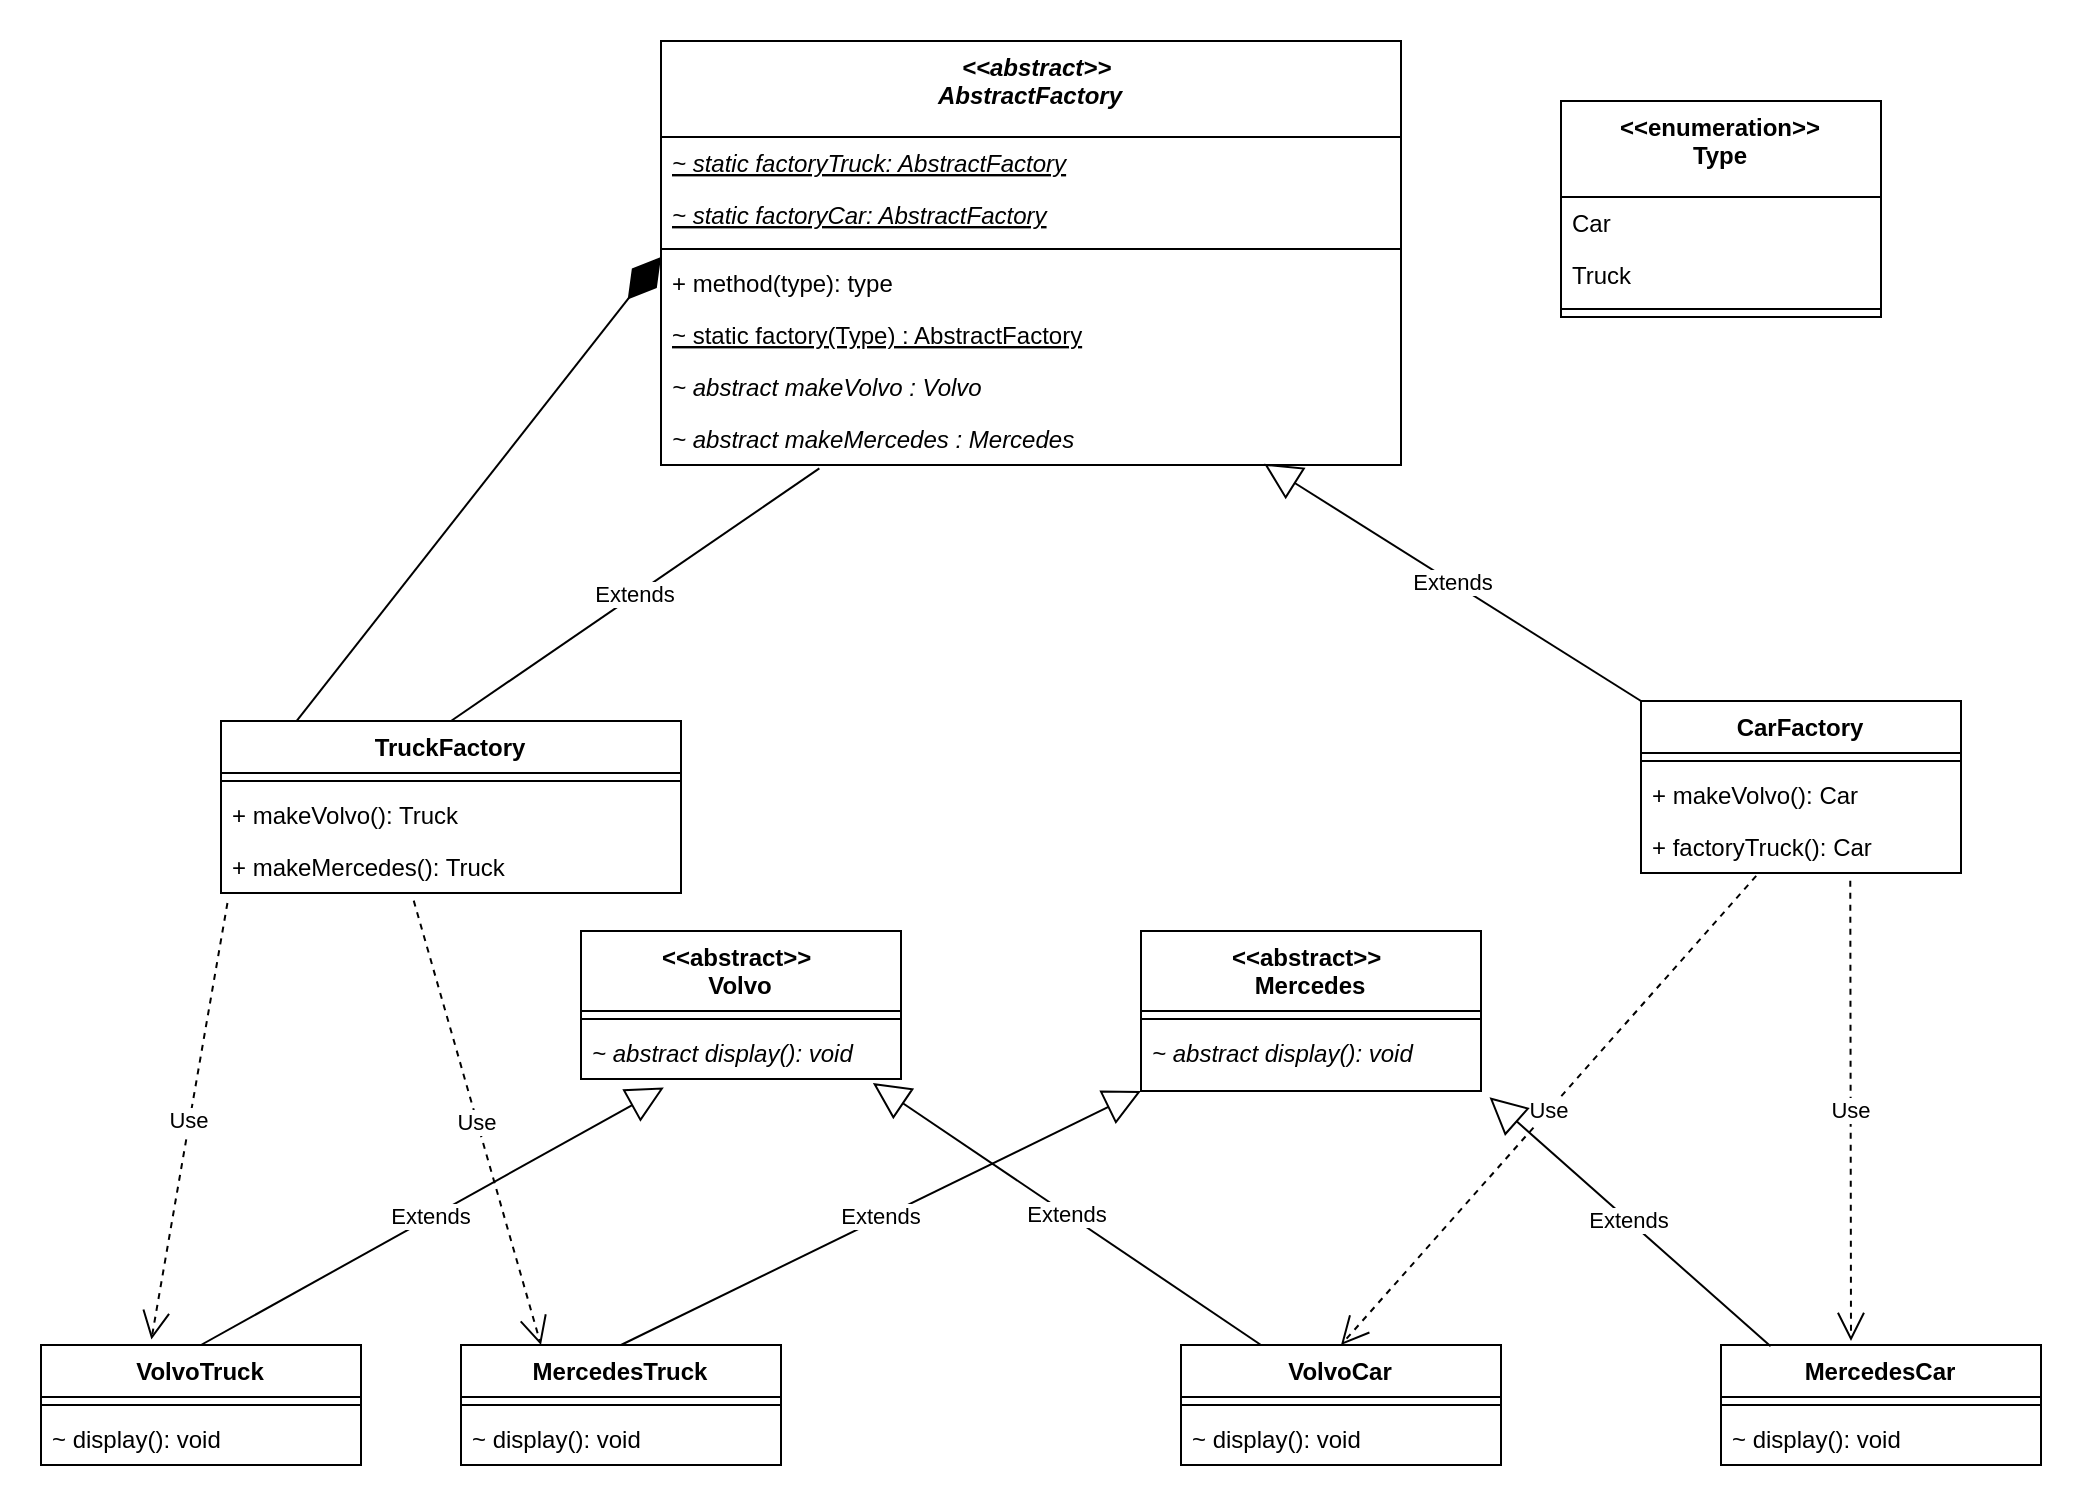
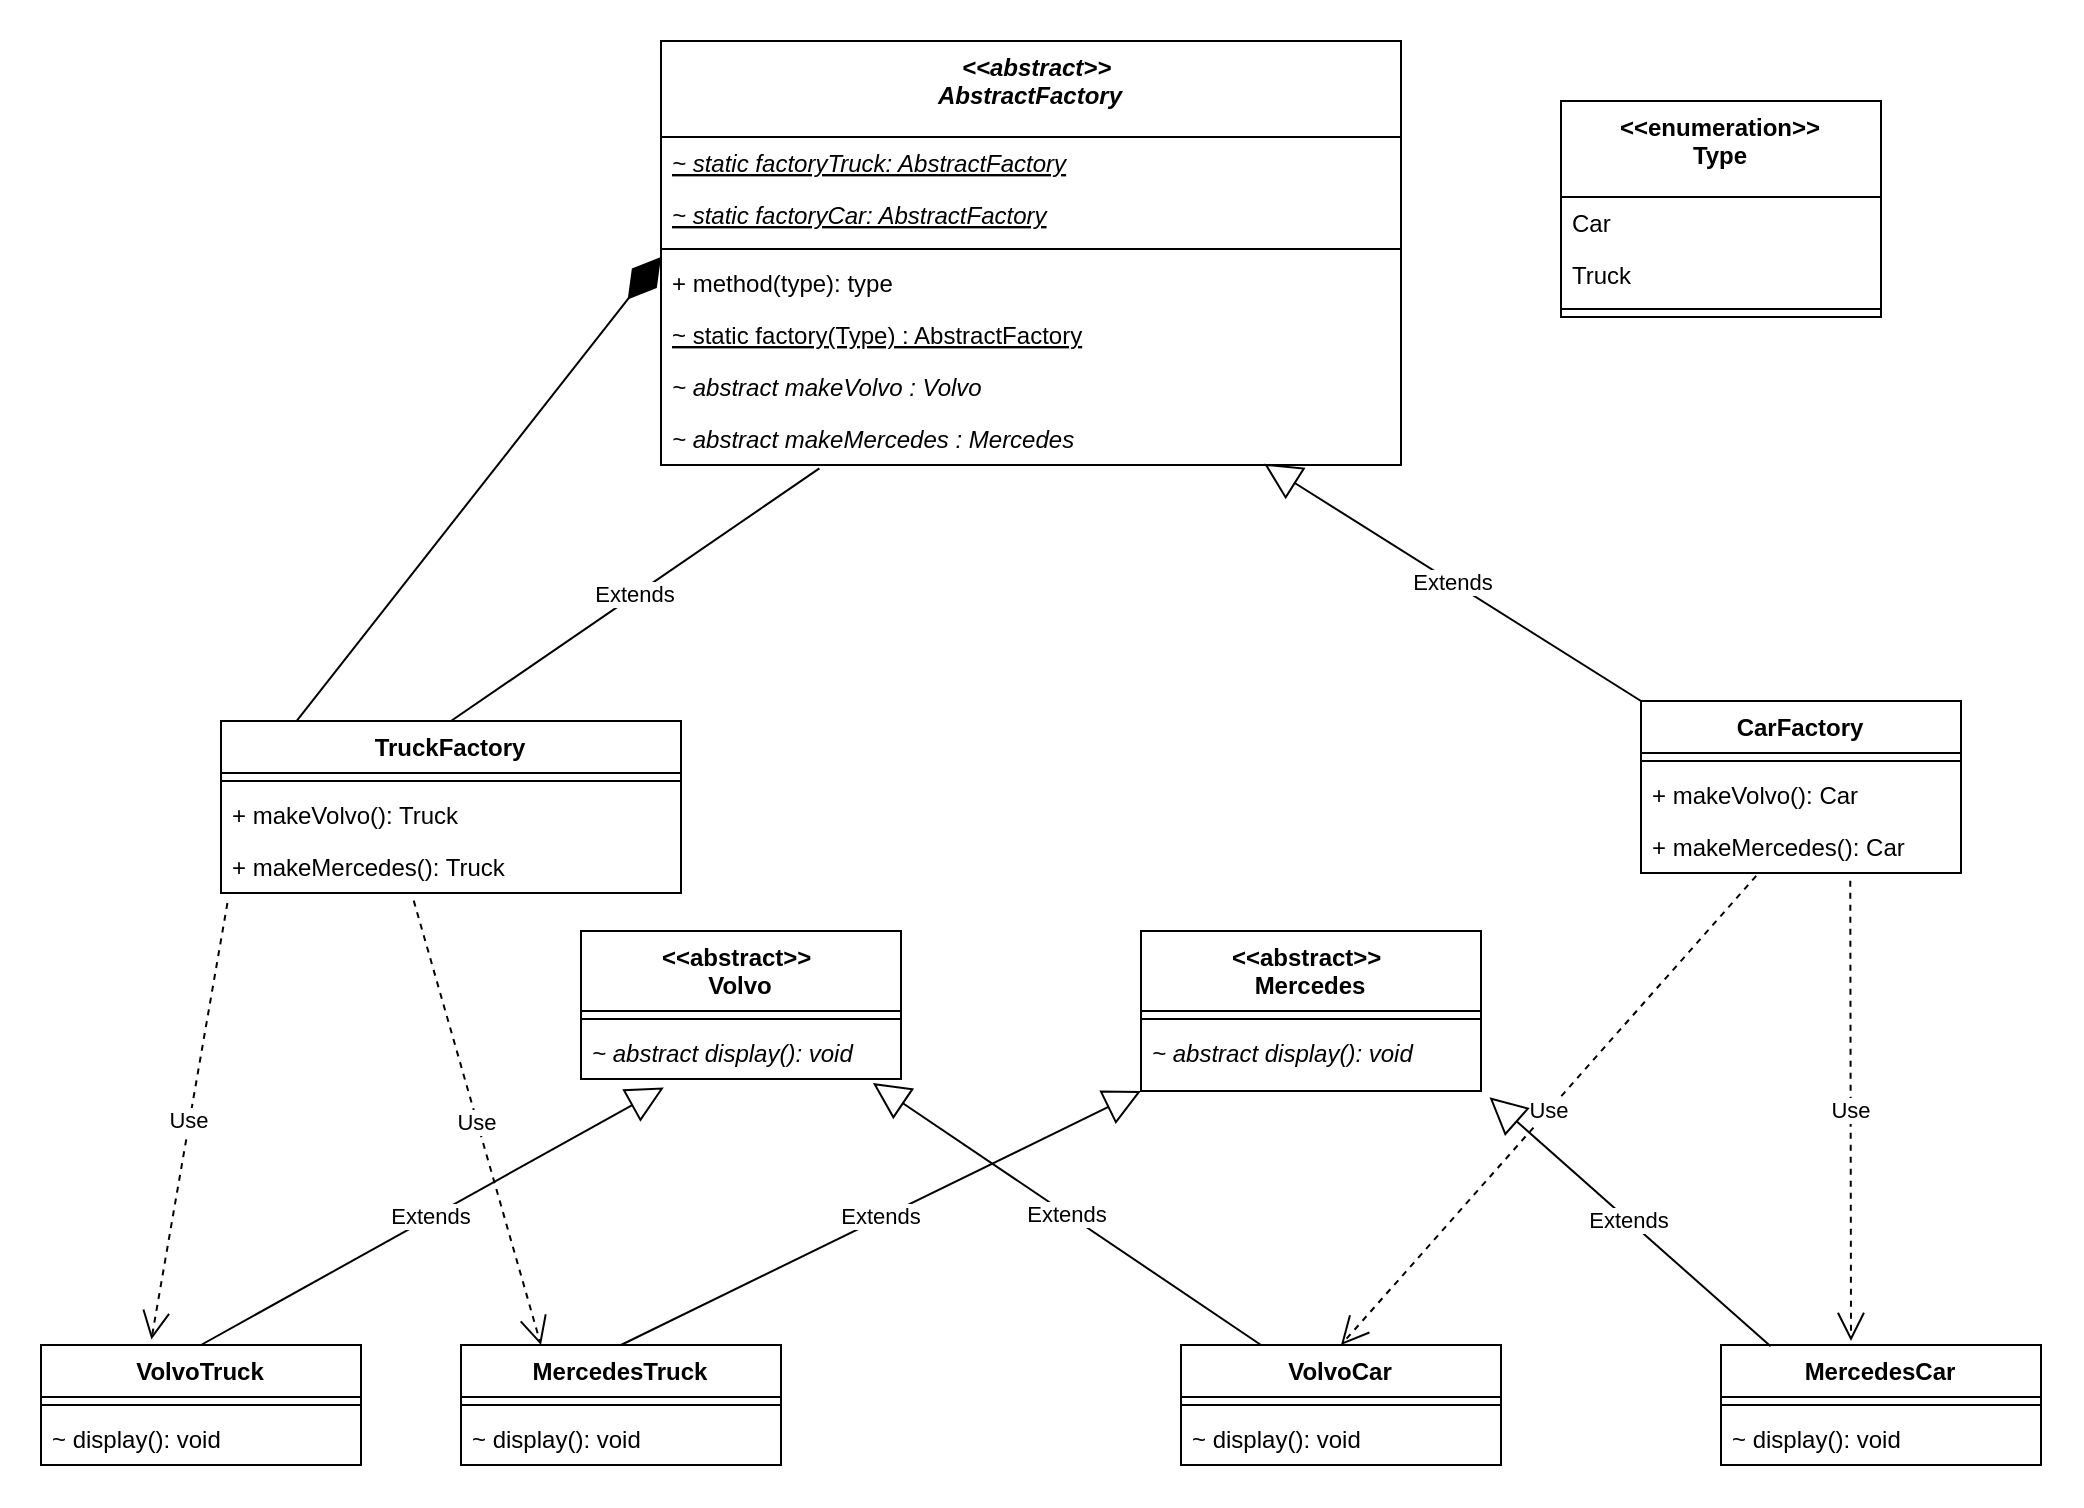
node "+ factoryTruck(): Car": label "+ factoryTruck(): Car" -> "+ makeMercedes(): Car"
